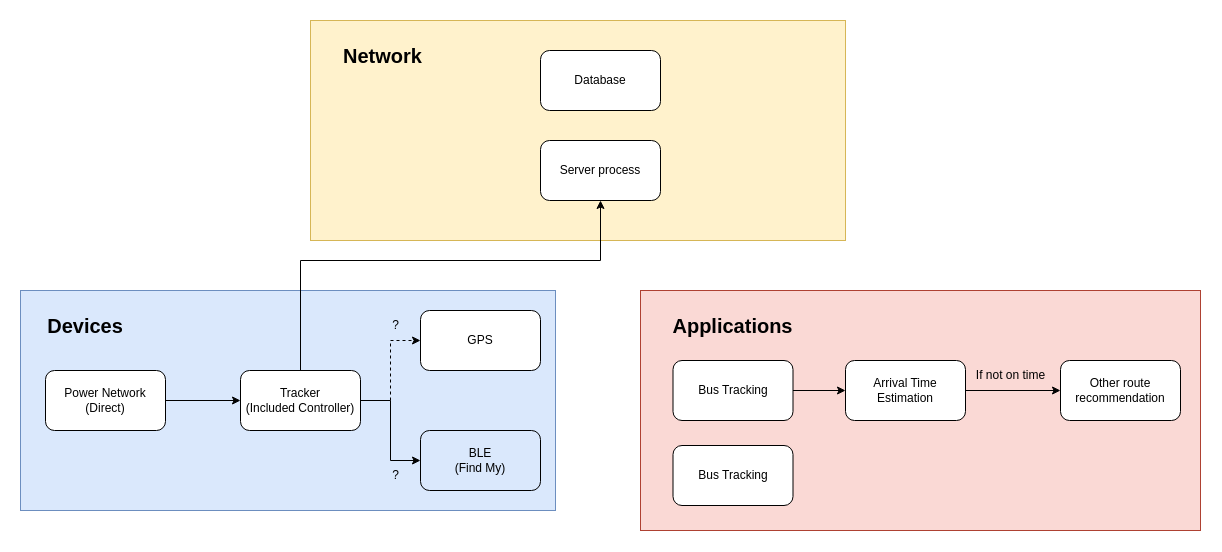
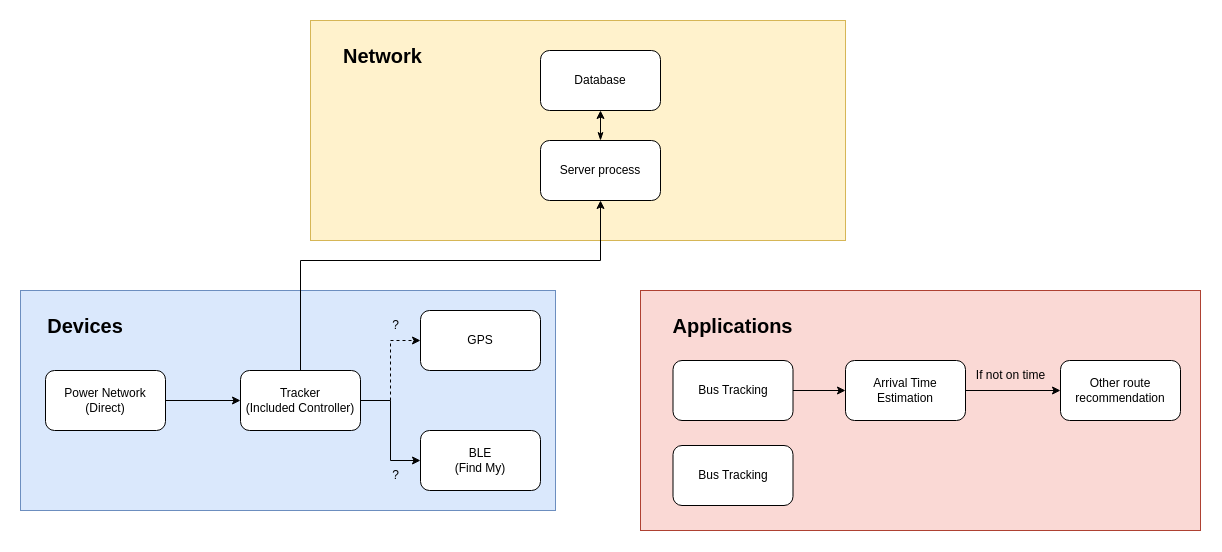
edge "Database" -- "Server process": added
node "BLE (Find My)": fillcolor #dae8fc -> #ffffff
